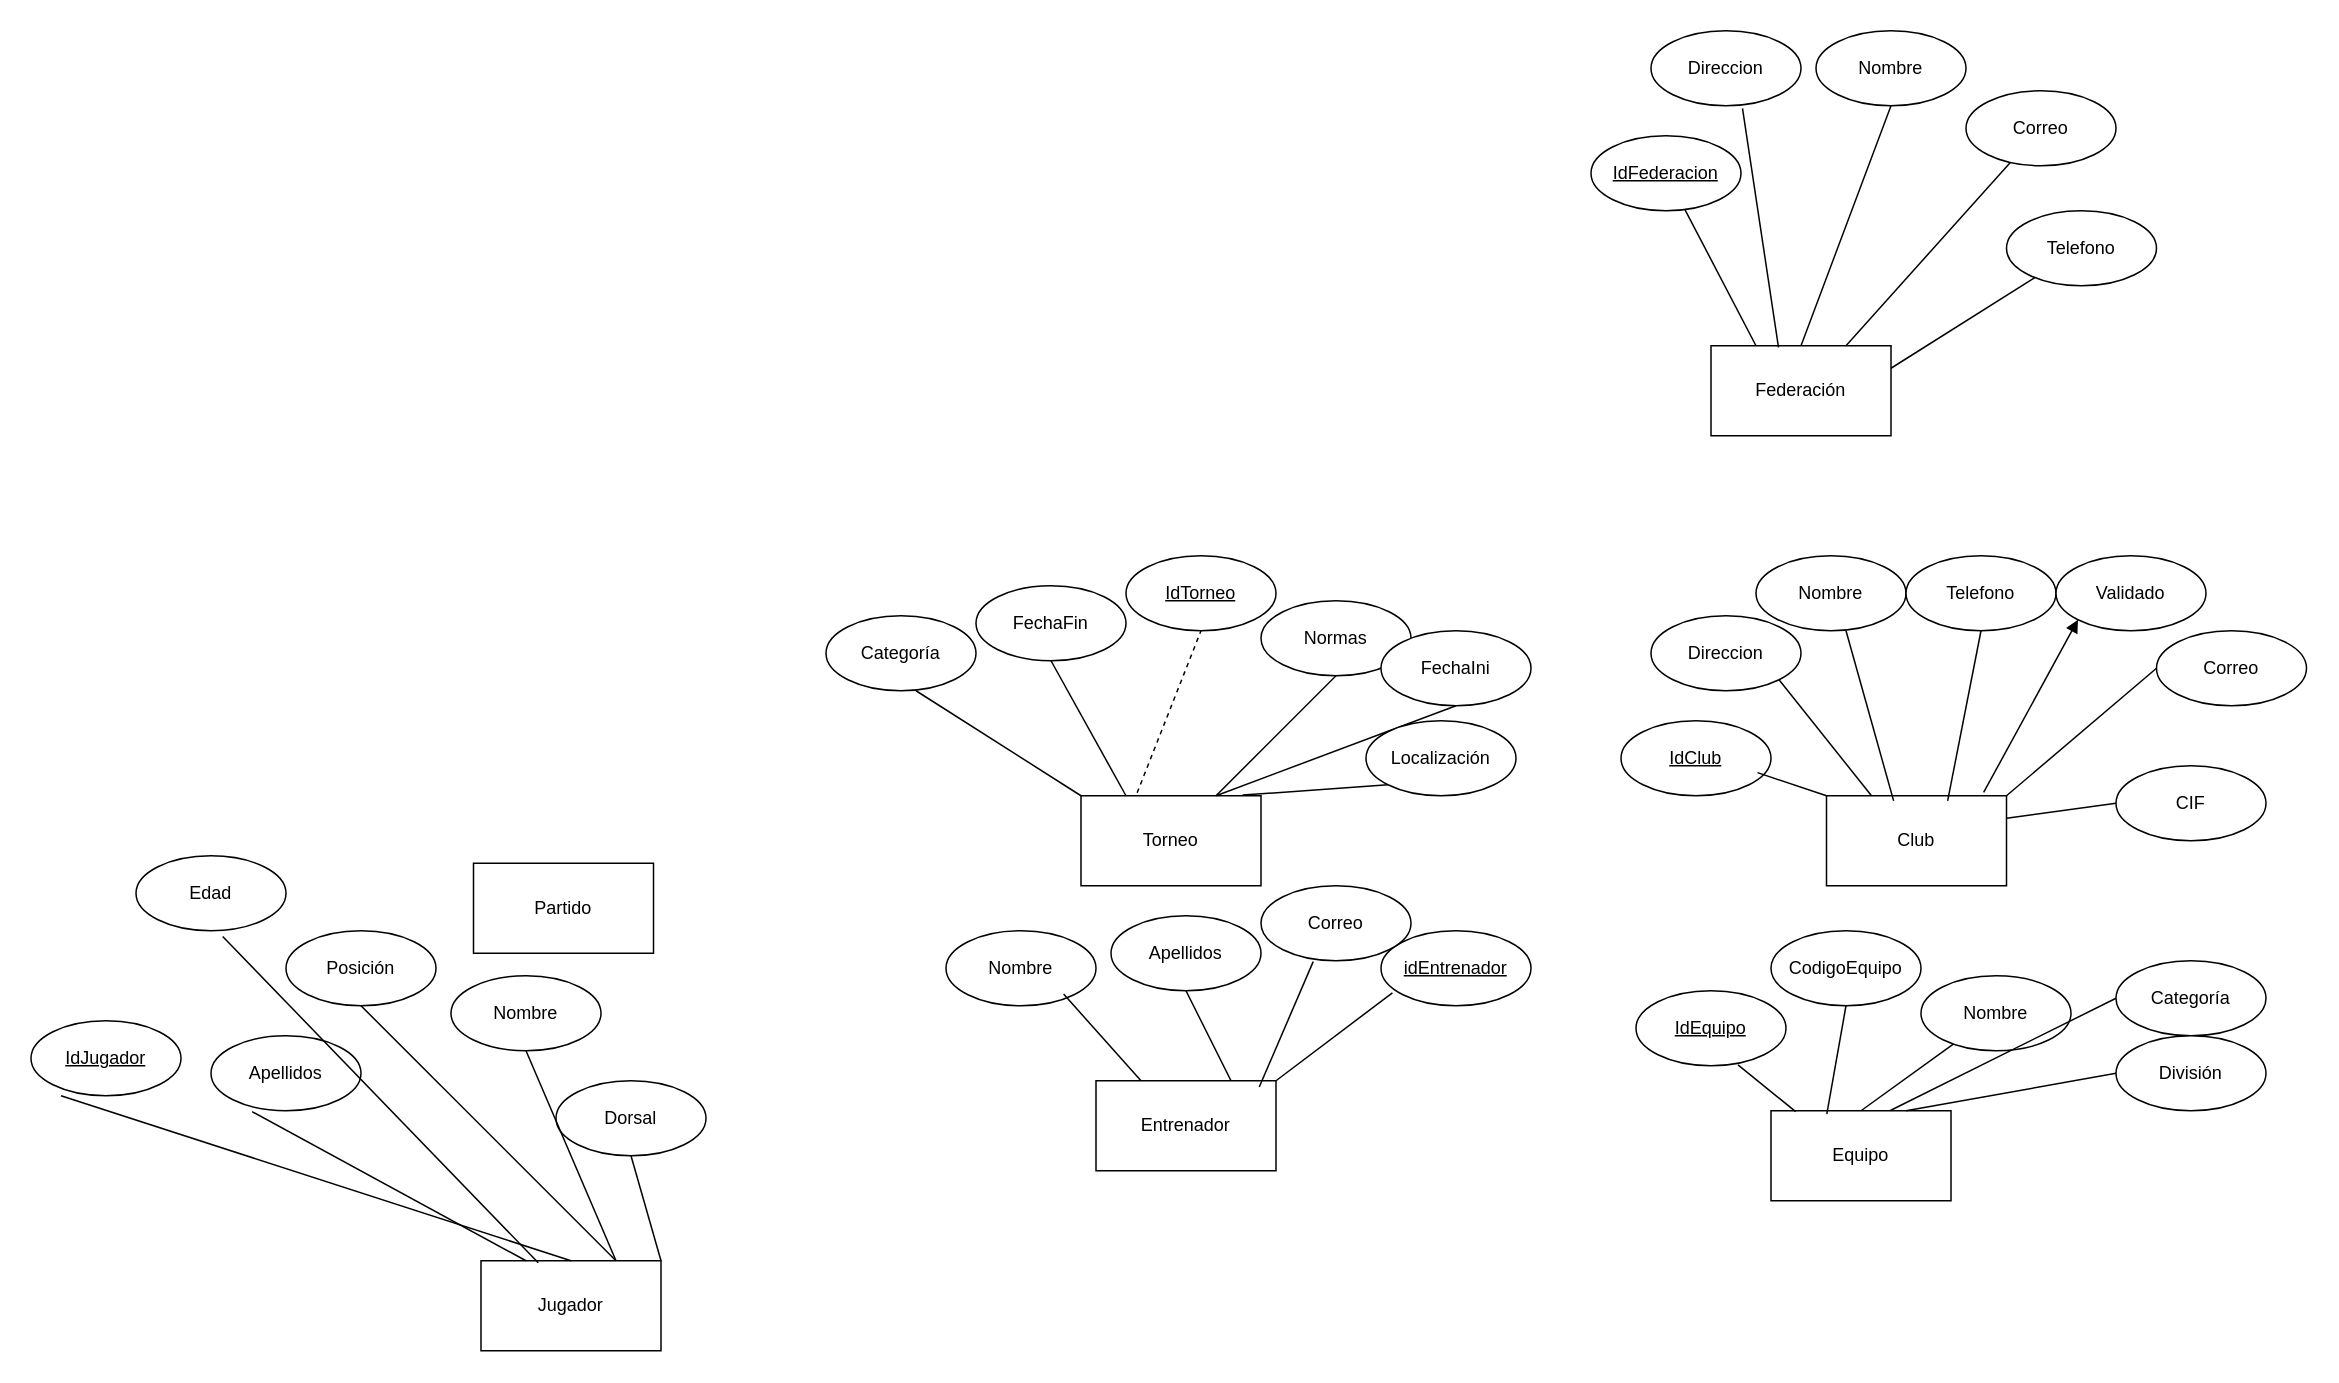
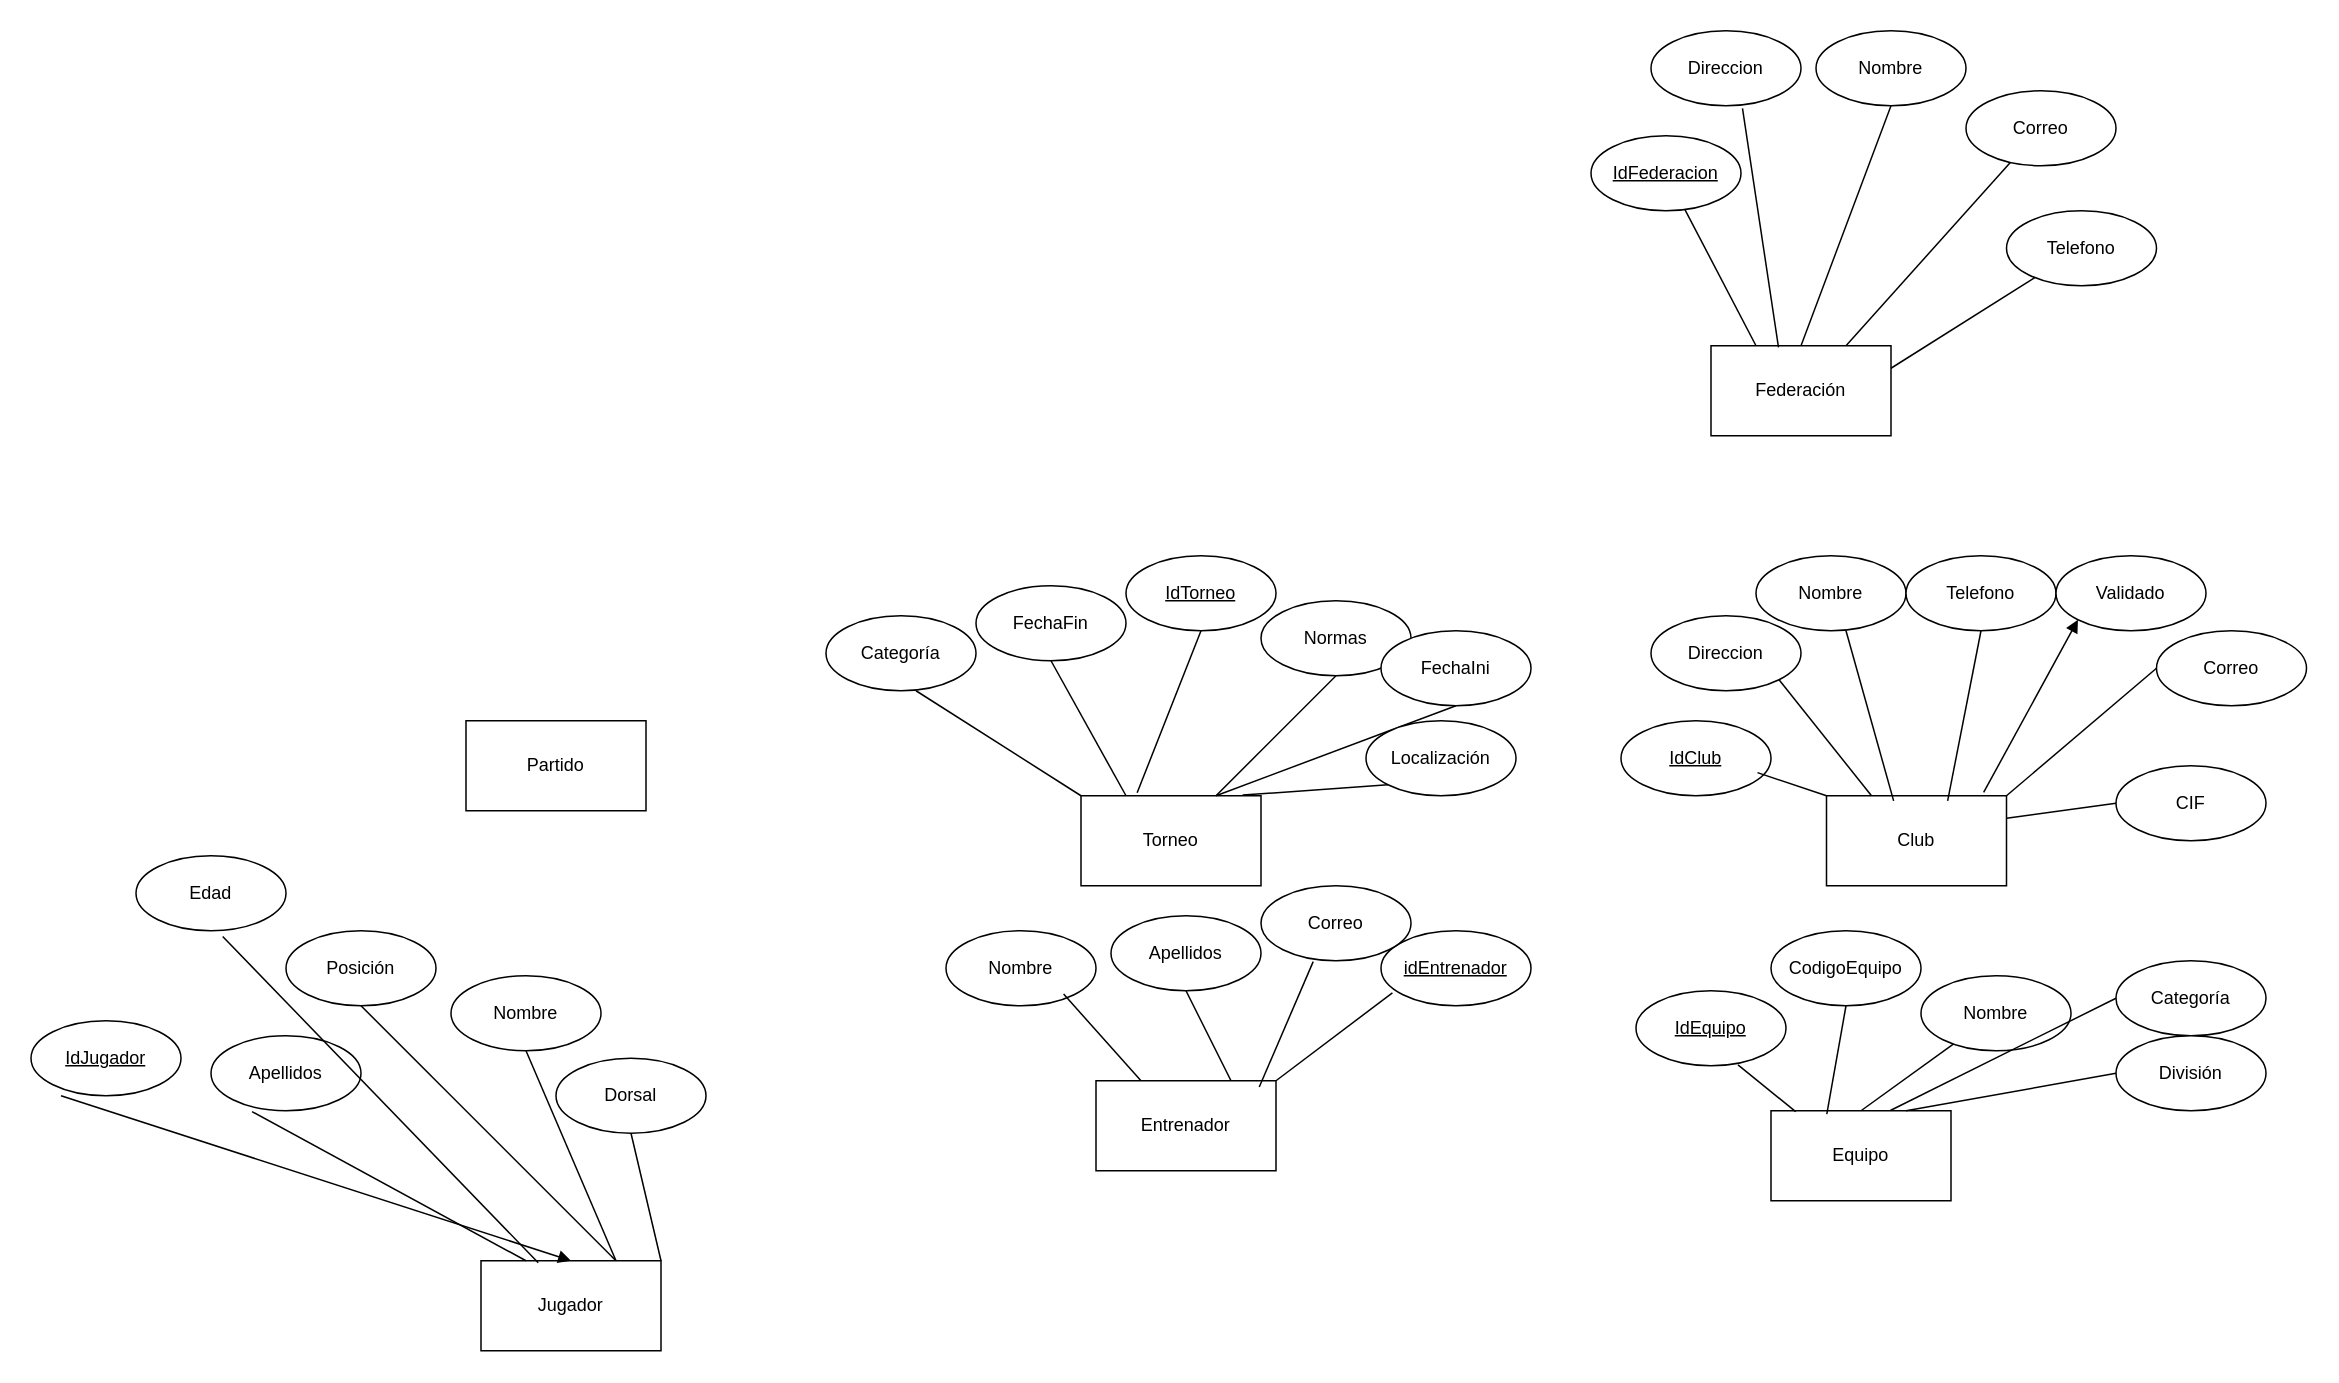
edge "IdTorneo" -- "Torneo": style dashed -> solid
node "Partido": moved (563, 908) -> (556, 766)
node "Dorsal": moved (631, 1118) -> (631, 1096)
edge "IdJugador" -- "Jugador": arrowhead none -> block
